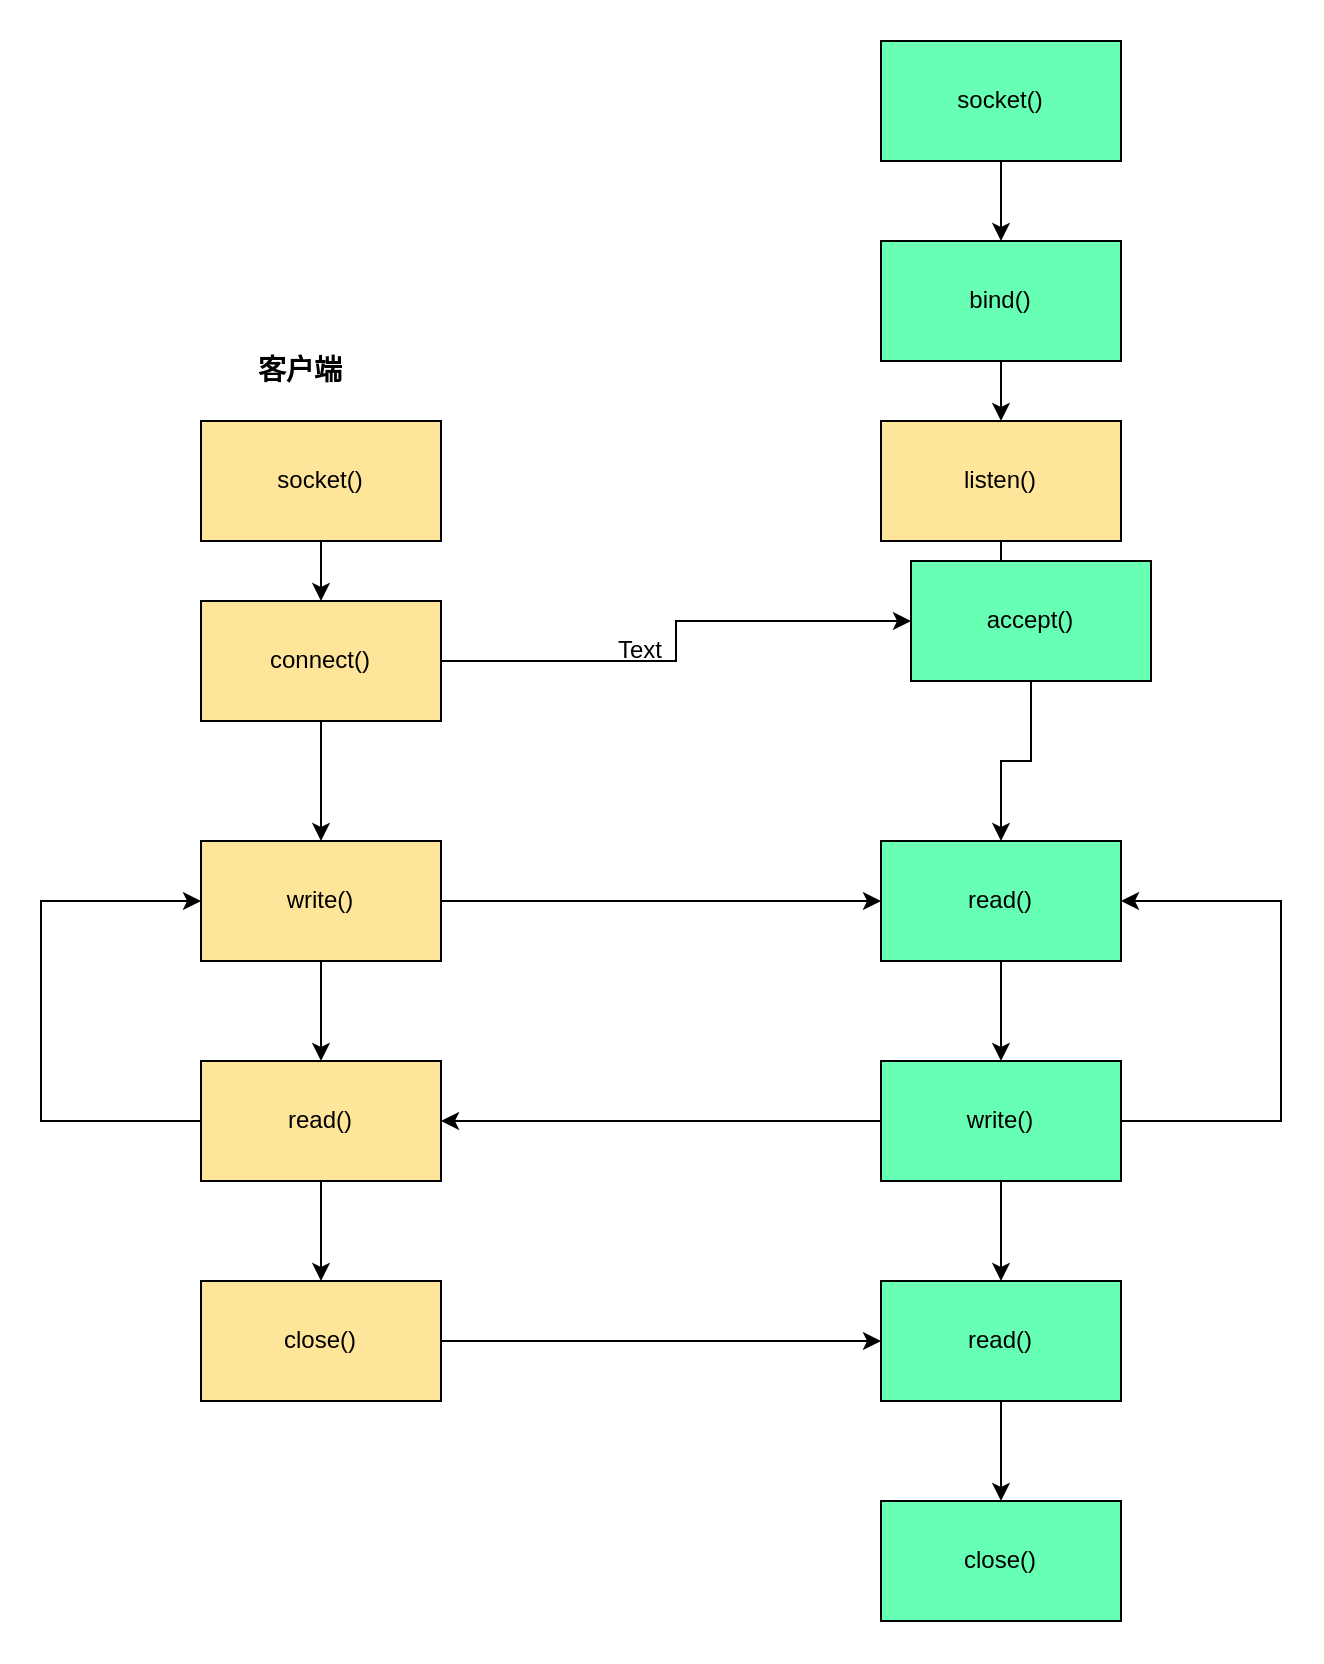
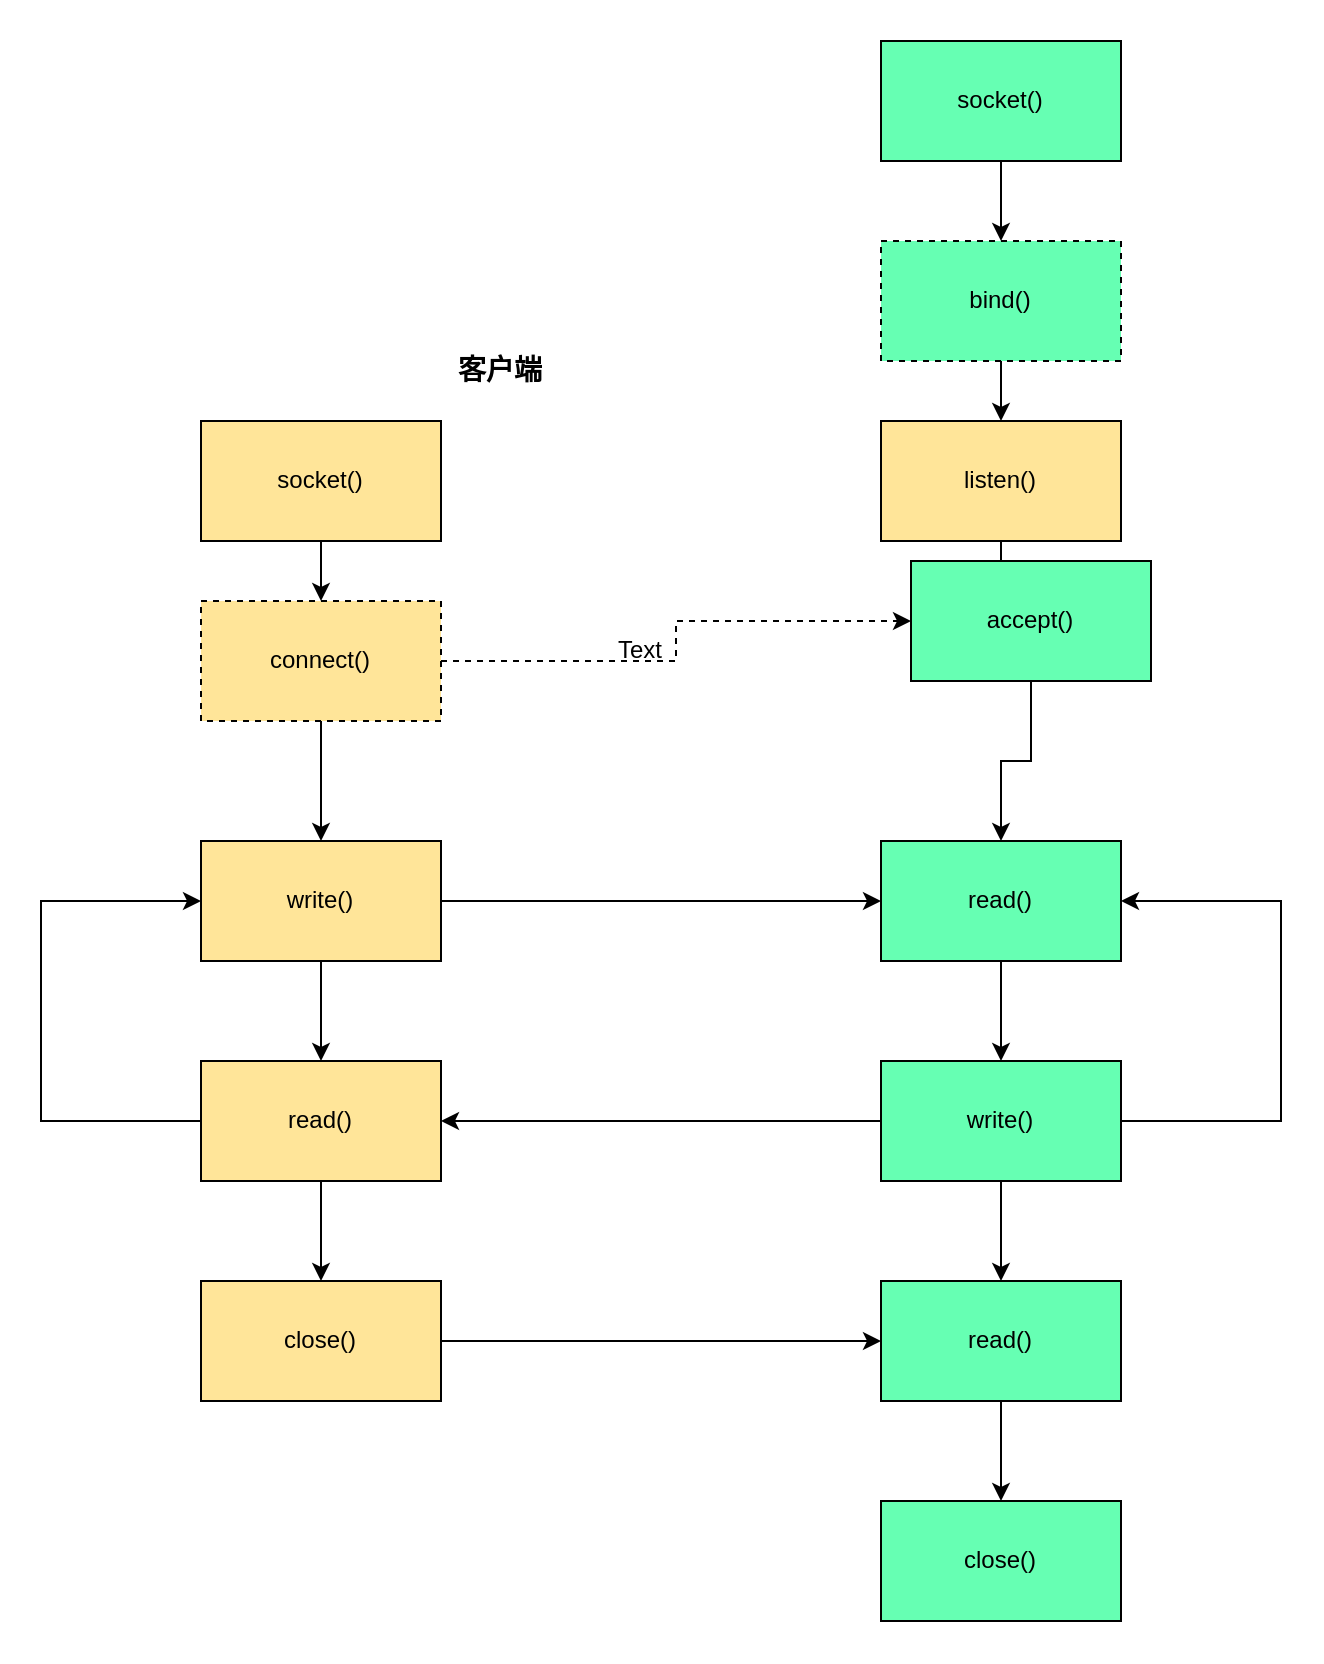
node "bind()": style solid -> dashed
node "客户端": moved (301, 371) -> (501, 371)
edge "connect()" -> "accept()": style solid -> dashed
node "connect()": style solid -> dashed
